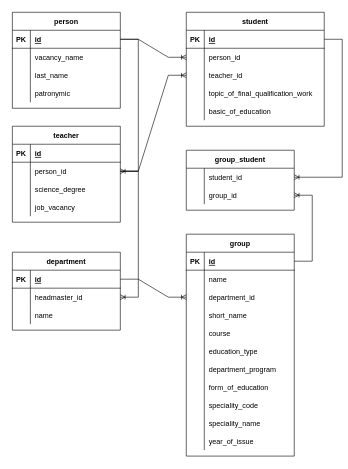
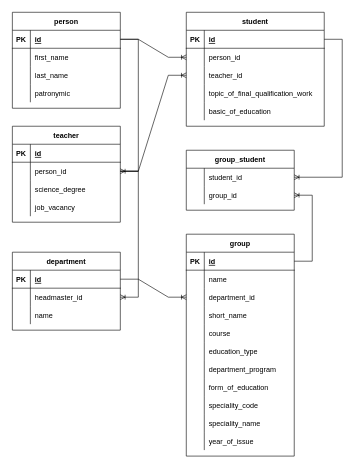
node "vacancy_name": label "vacancy_name" -> "first_name"
